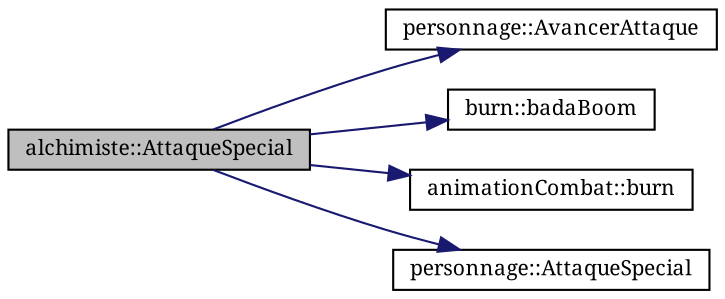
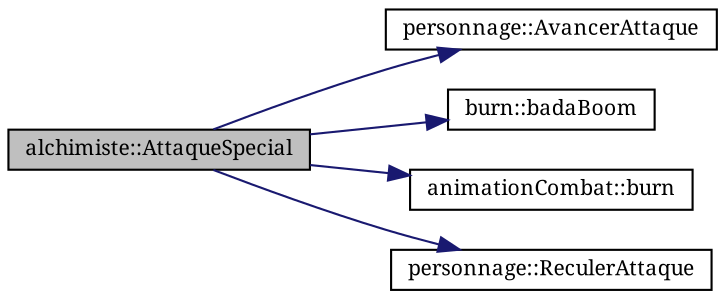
node "personnage::AttaqueSpecial": label "personnage::AttaqueSpecial" -> "personnage::ReculerAttaque"
